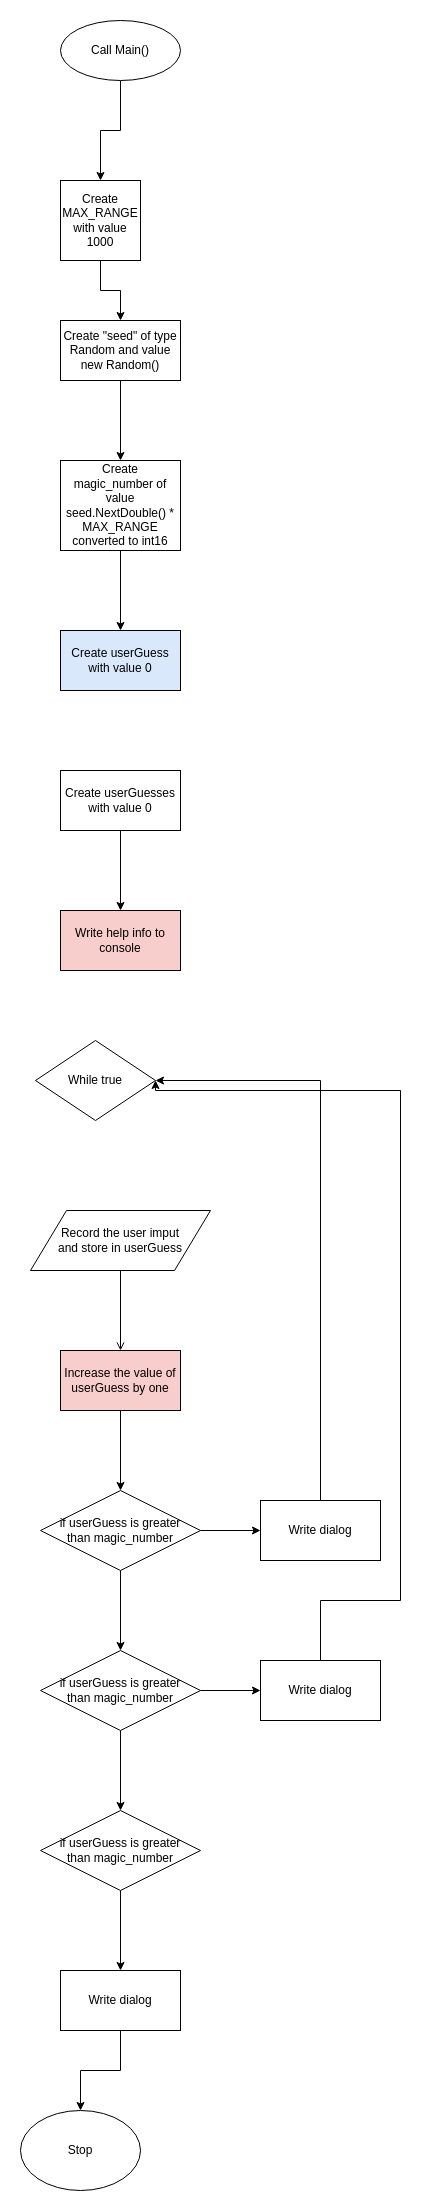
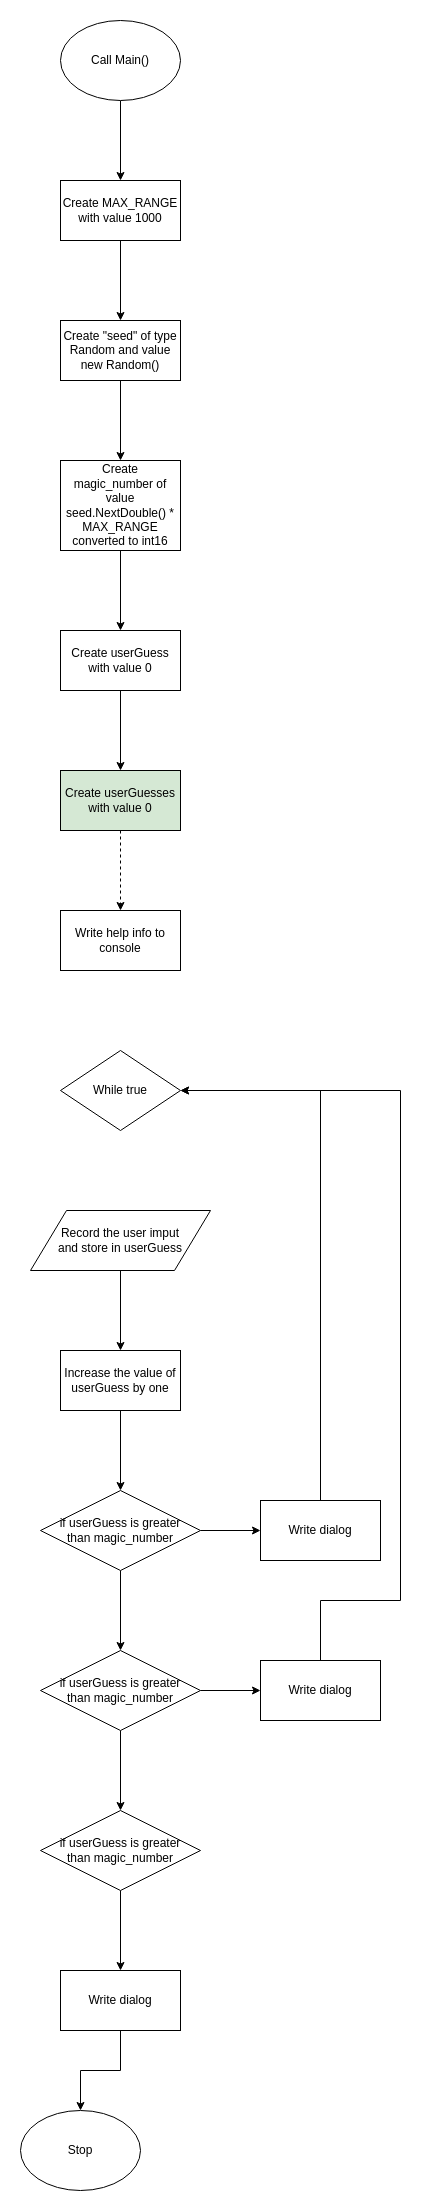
node "Call Main()": size 120x60 -> 120x80
node "Create MAX_RANGE with value 1000": size 80x80 -> 120x60
node "Create userGuess with value 0": fillcolor #dae8fc -> #ffffff
edge "Create userGuess with value 0" -> "Create userGuesses with value 0": added
node "Create userGuesses with value 0": fillcolor #ffffff -> #d5e8d4
edge "Create userGuesses with value 0" -> "Write help info to console": style solid -> dashed
node "Write help info to console": fillcolor #f8cecc -> #ffffff
node "While true": moved (96, 1081) -> (121, 1091)
edge "Record the user imput and store in userGuess" -> "Increase the value of userGuess by one": arrowhead open -> classic
node "Increase the value of userGuess by one": fillcolor #f8cecc -> #ffffff
